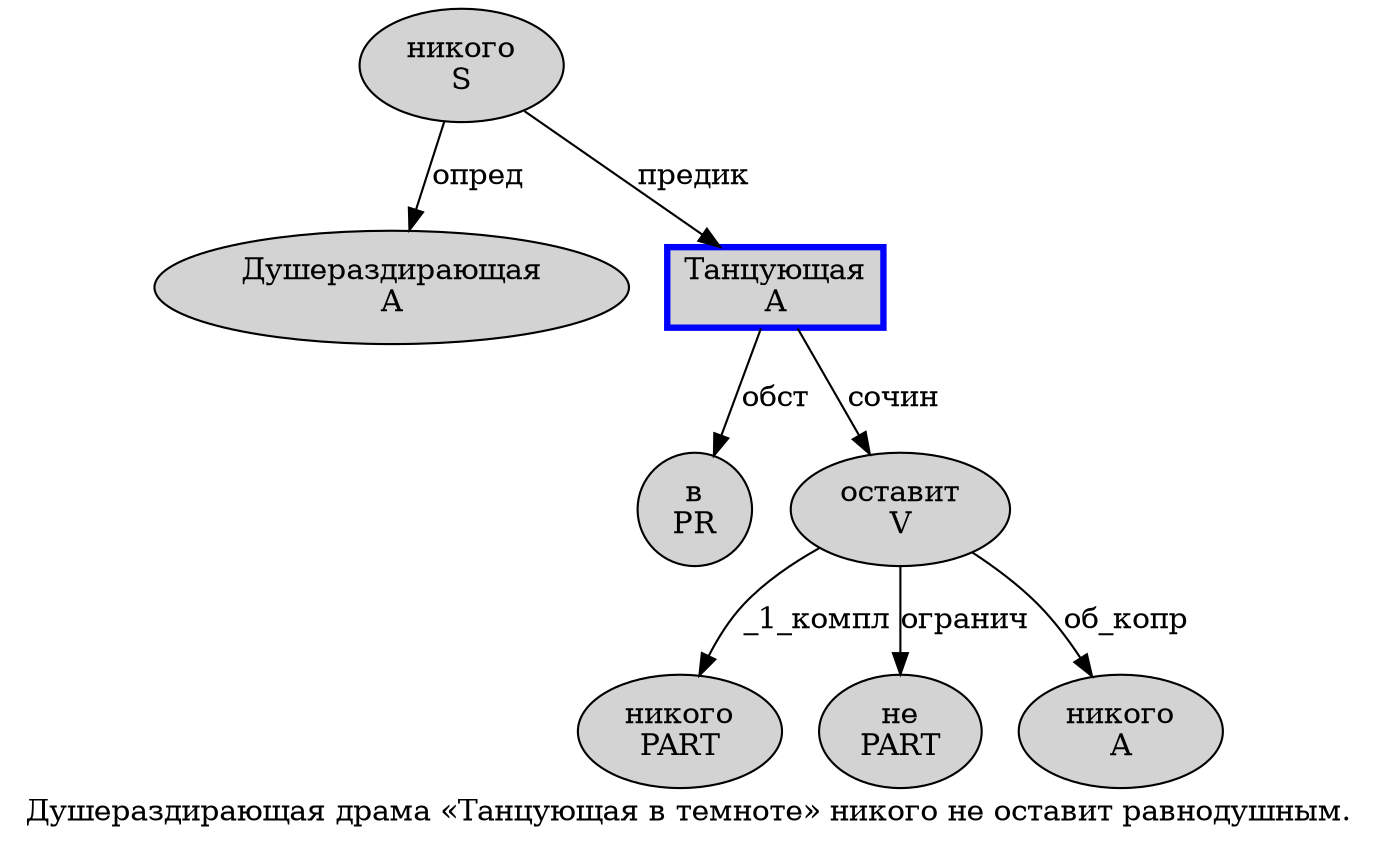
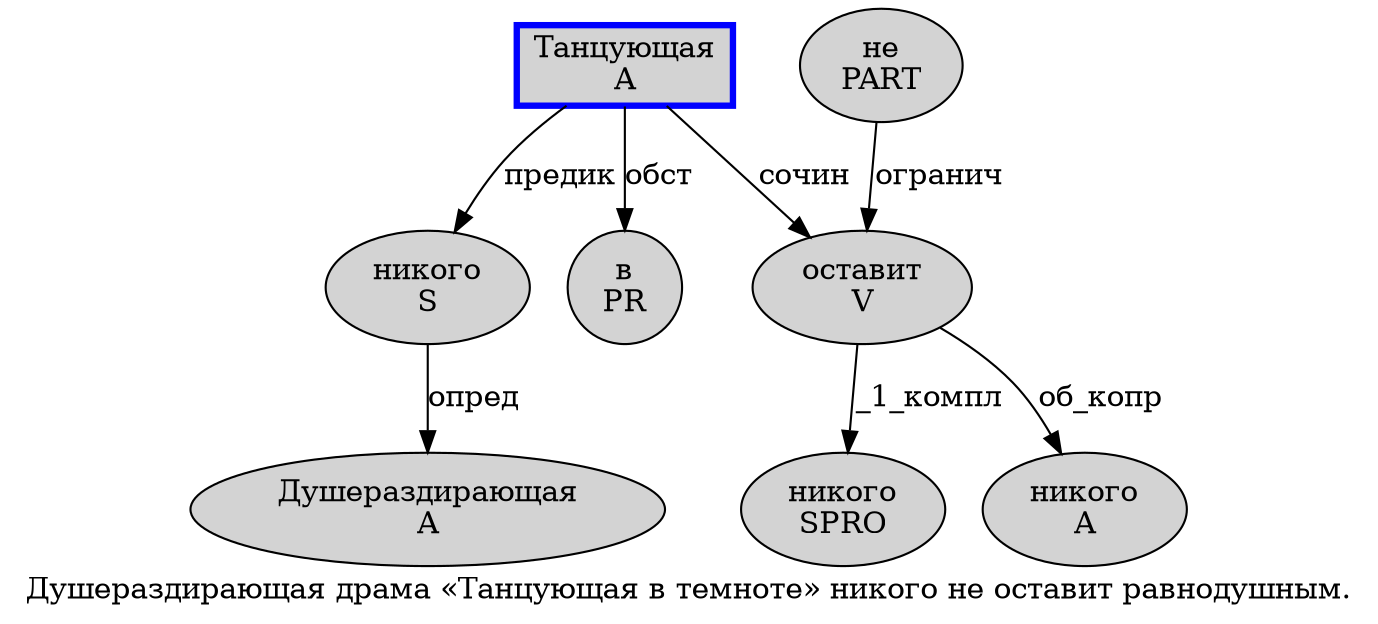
edge "никого S" -> "Танцующая A": reversed
edge "оставит V" -> "не PART": reversed
node "никого PART": label "никого PART" -> "никого SPRO"
